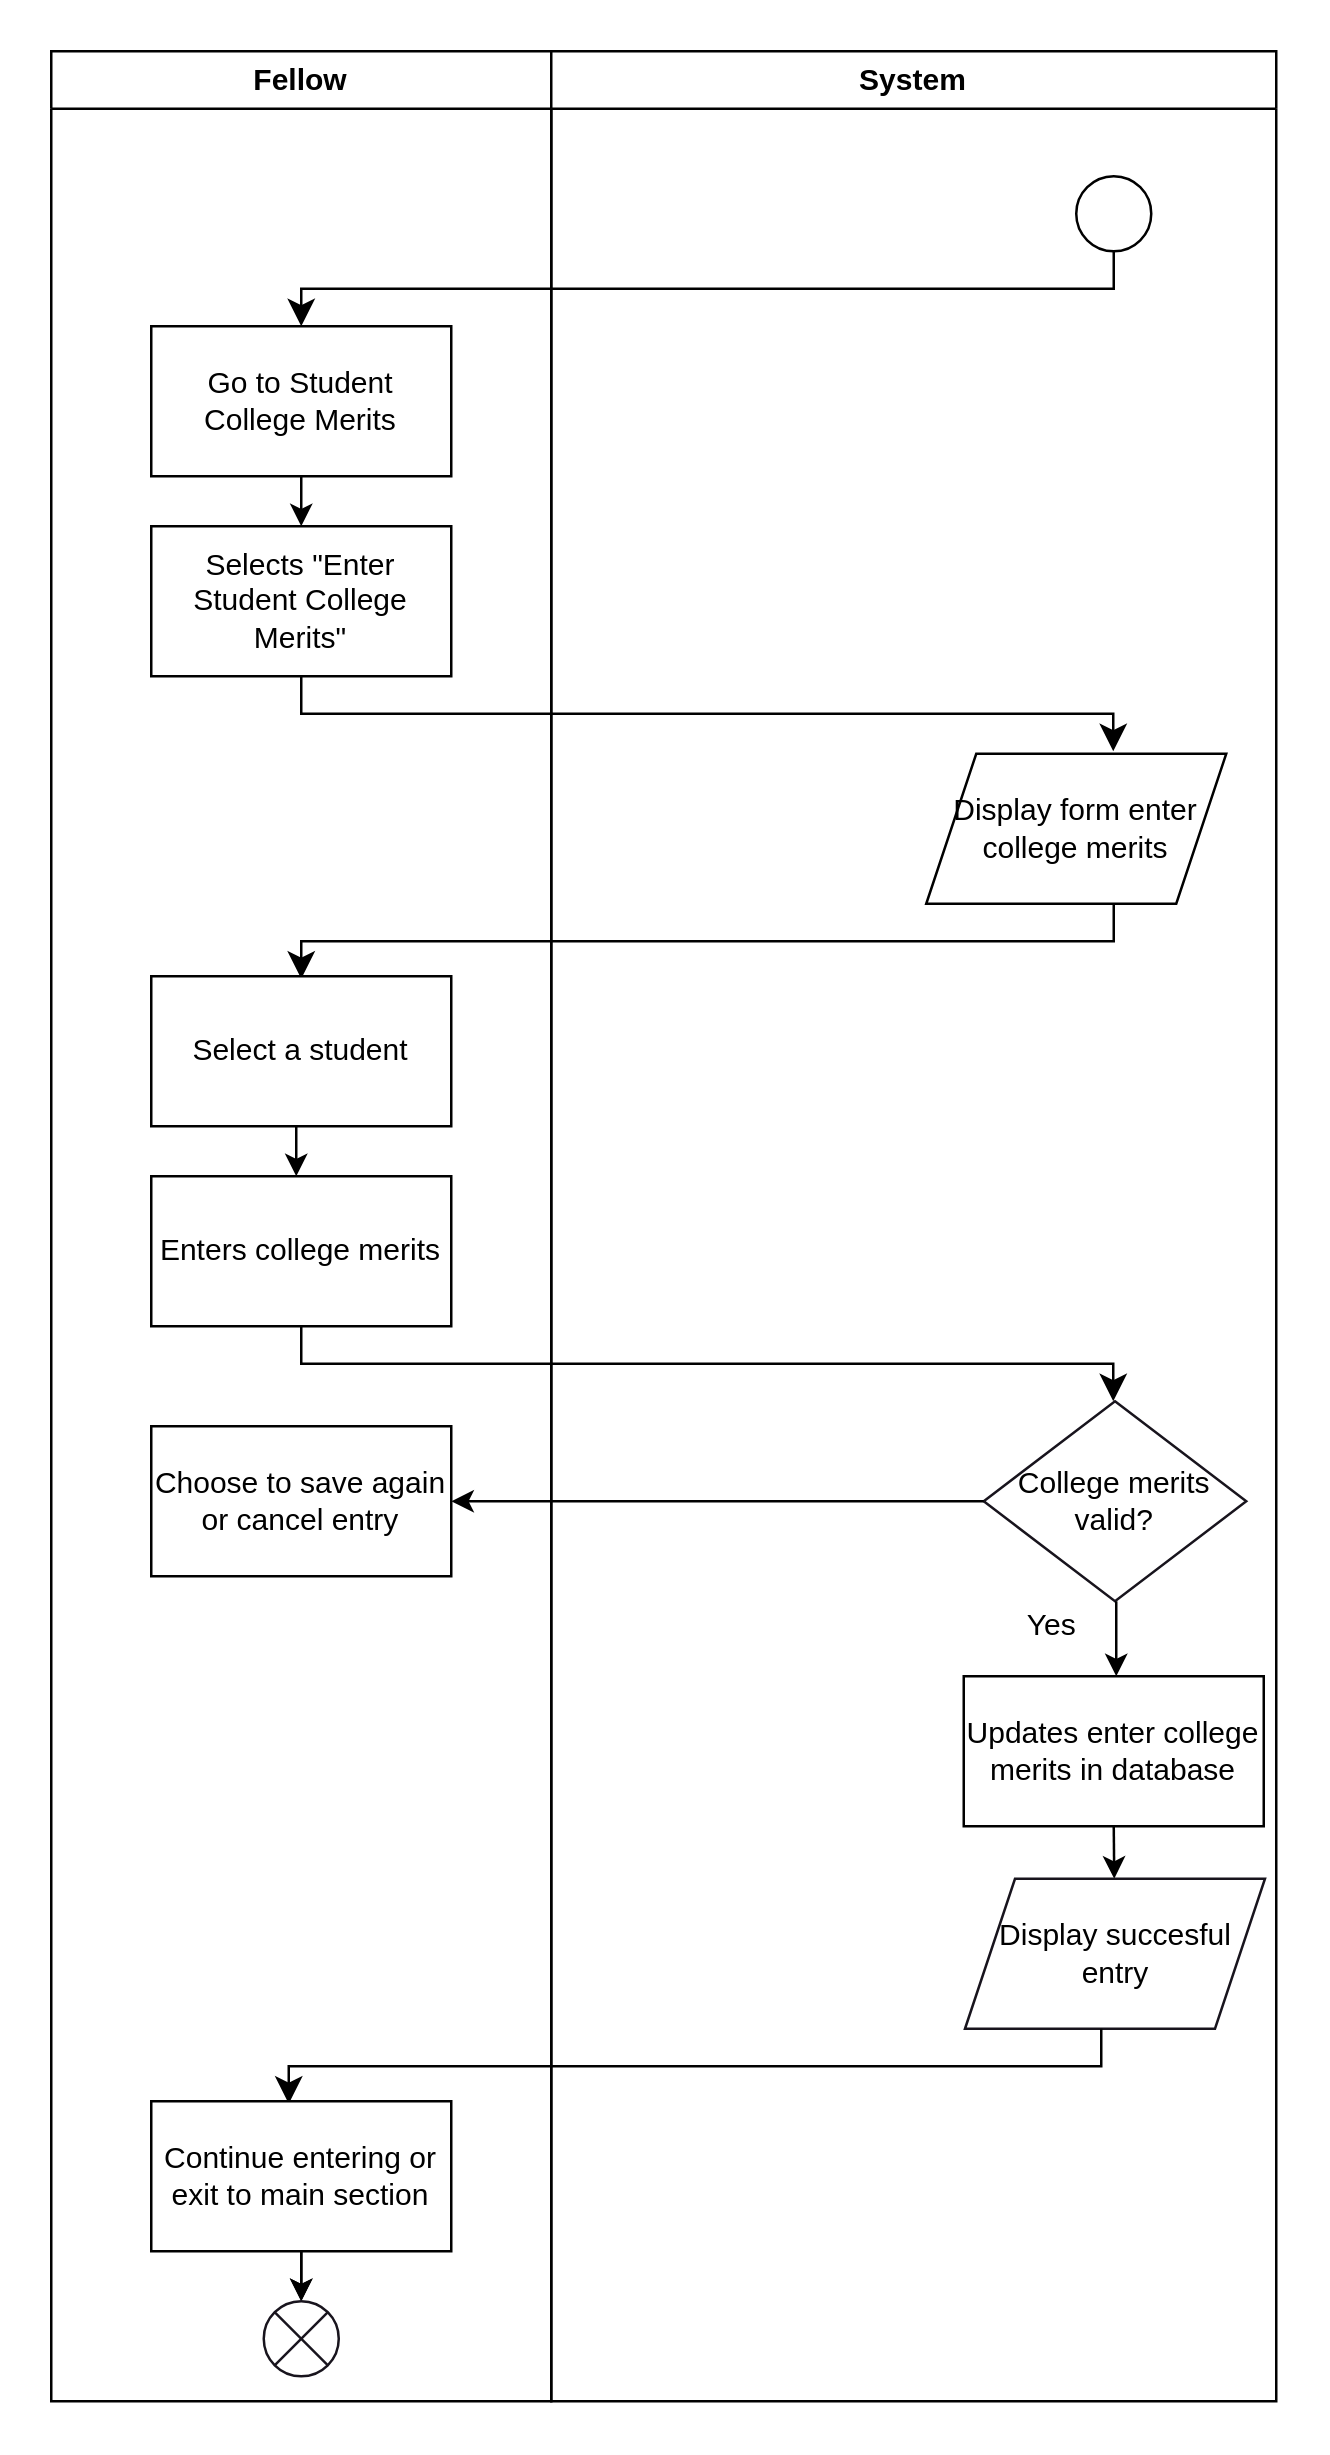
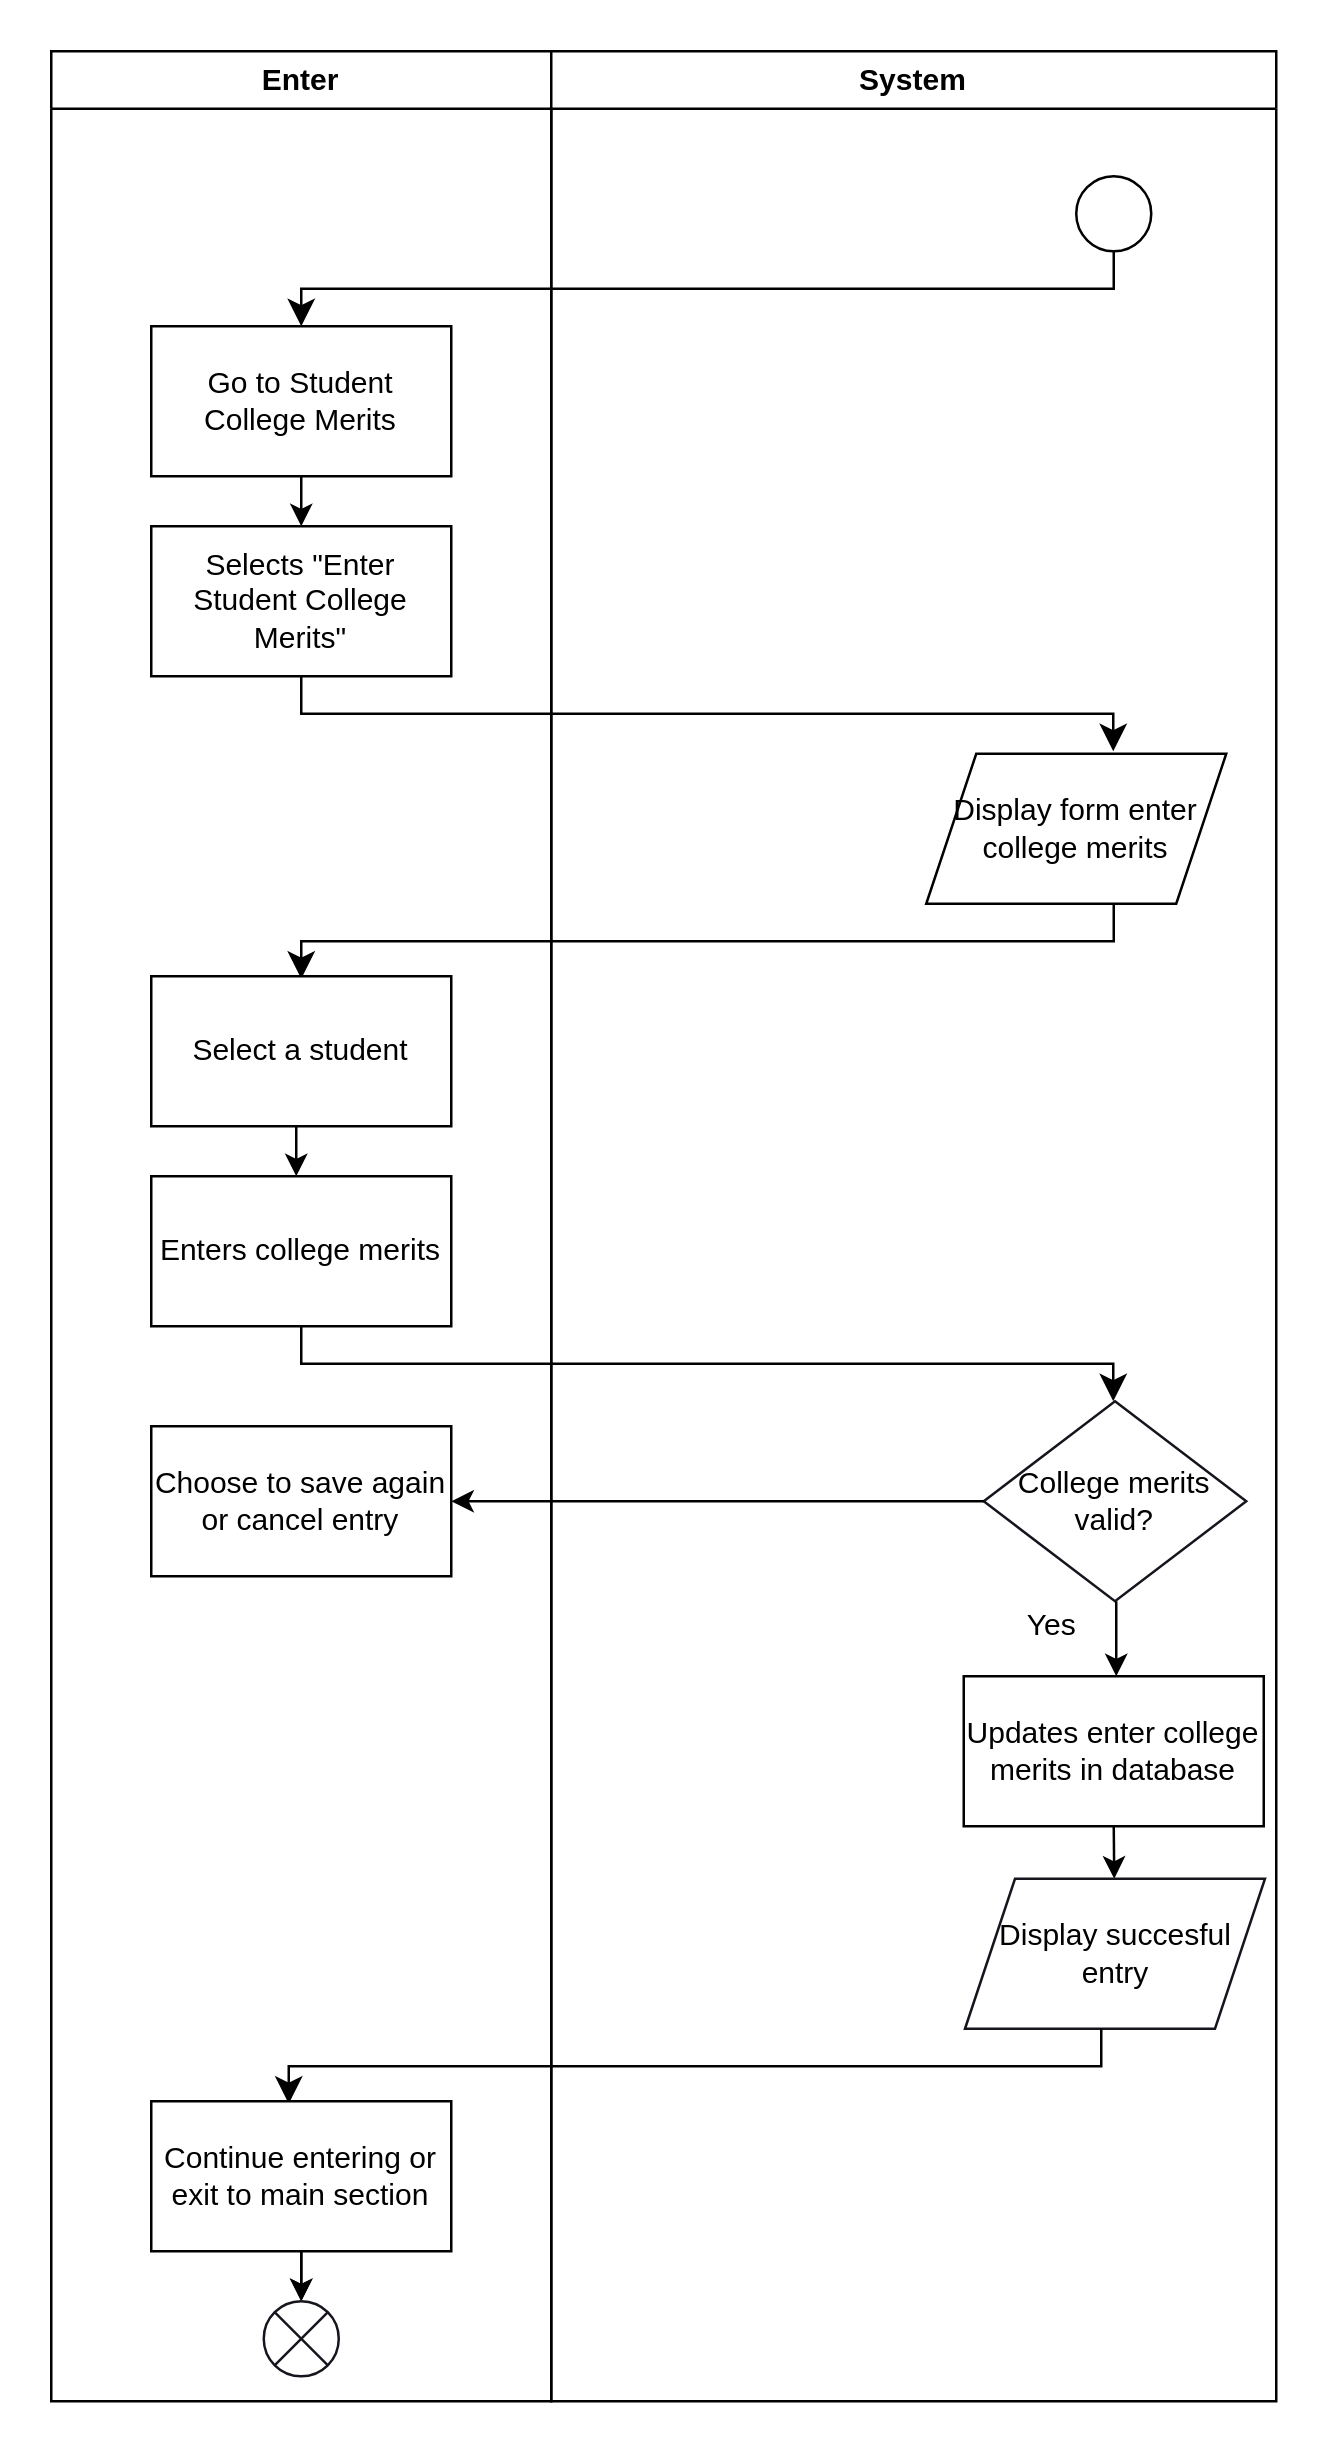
node "Fellow": label "Fellow" -> "Enter"
